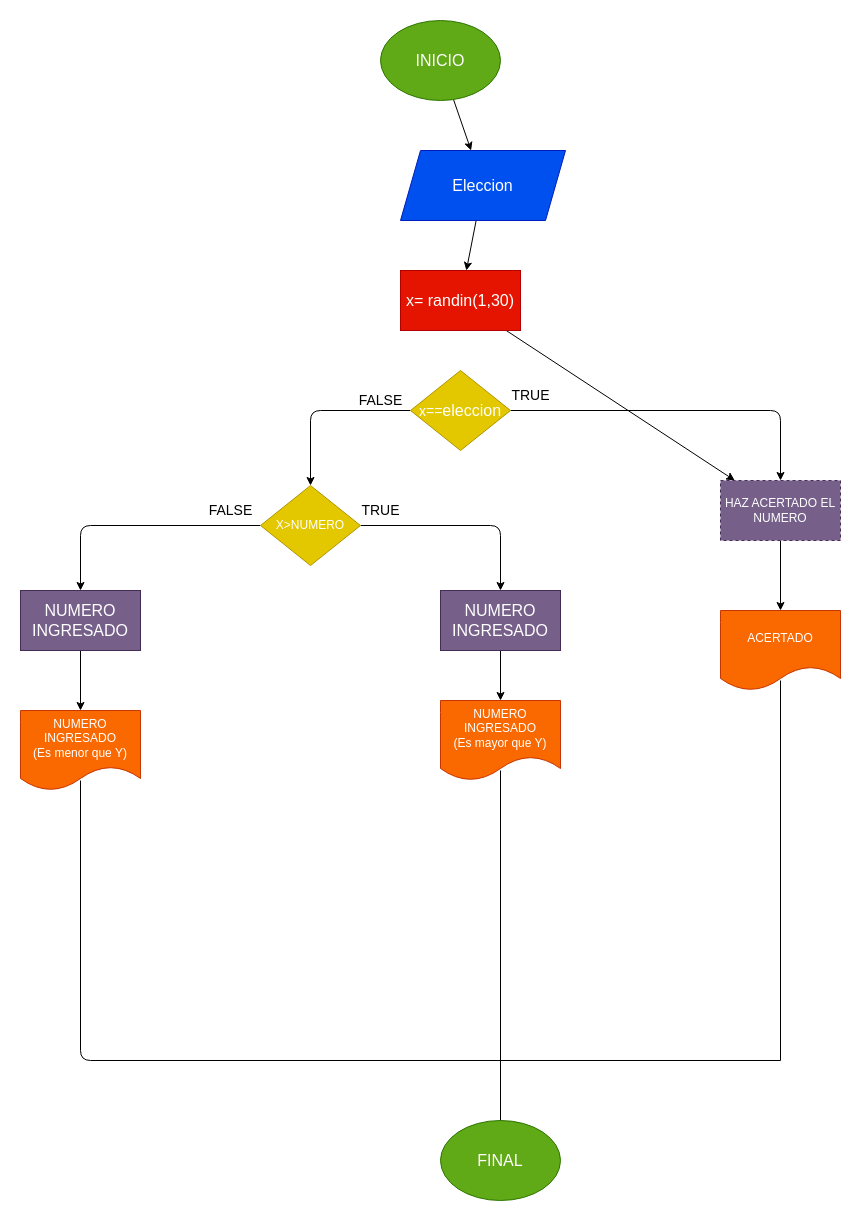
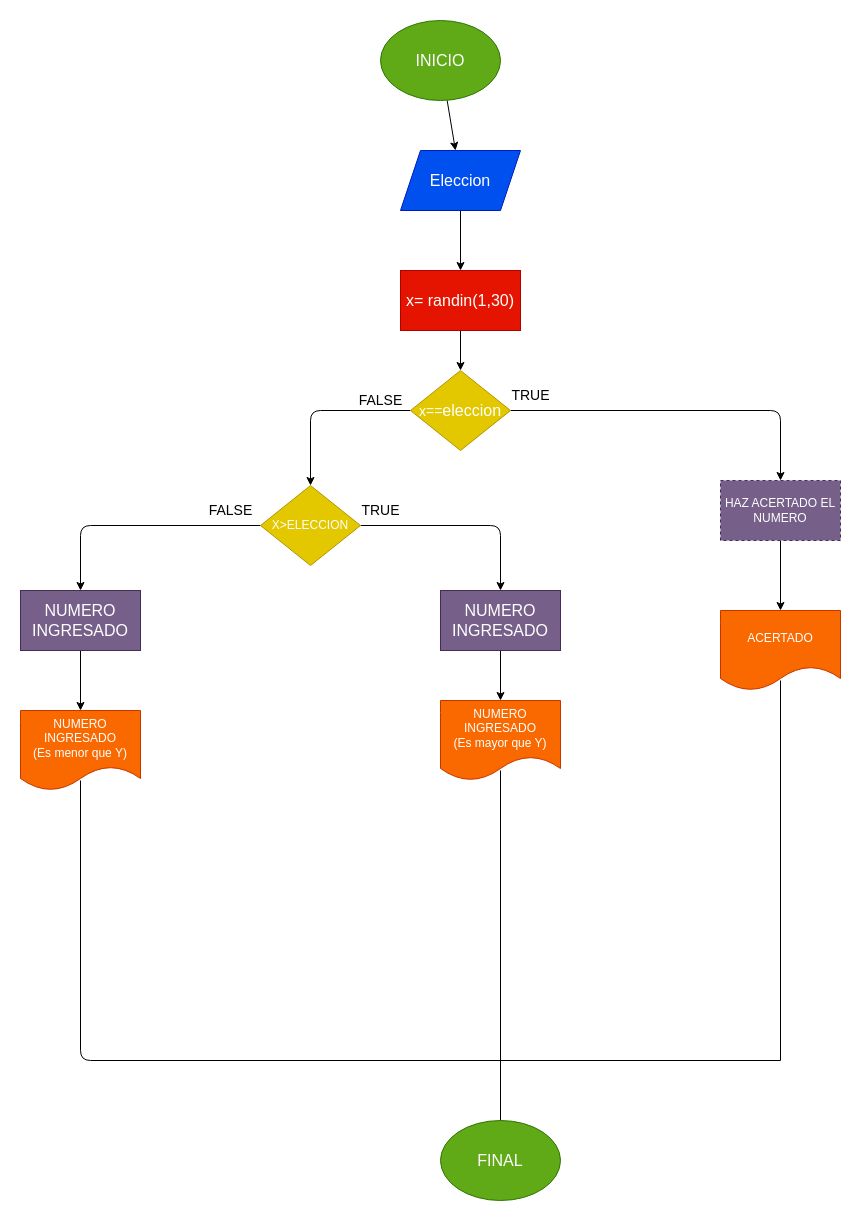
node "Eleccion": size 165x70 -> 120x60
edge "x= randin(1,30)" -> "HAZ ACERTADO EL NUMERO": now "x= randin(1,30)" -> "x==eleccion"
node "X>NUMERO": label "X>NUMERO" -> "X>ELECCION"
